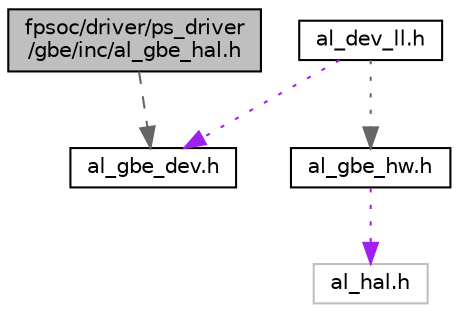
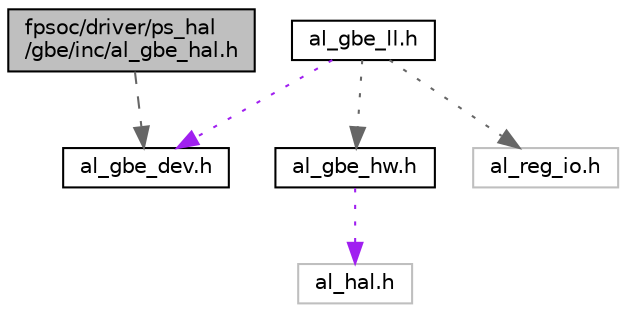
node "fpsoc/driver/ps_driver /gbe/inc/al_gbe_hal.h": label "fpsoc/driver/ps_driver /gbe/inc/al_gbe_hal.h" -> "fpsoc/driver/ps_hal /gbe/inc/al_gbe_hal.h"
node "al_dev_ll.h": label "al_dev_ll.h" -> "al_gbe_ll.h"
node "al_reg_io.h": added
